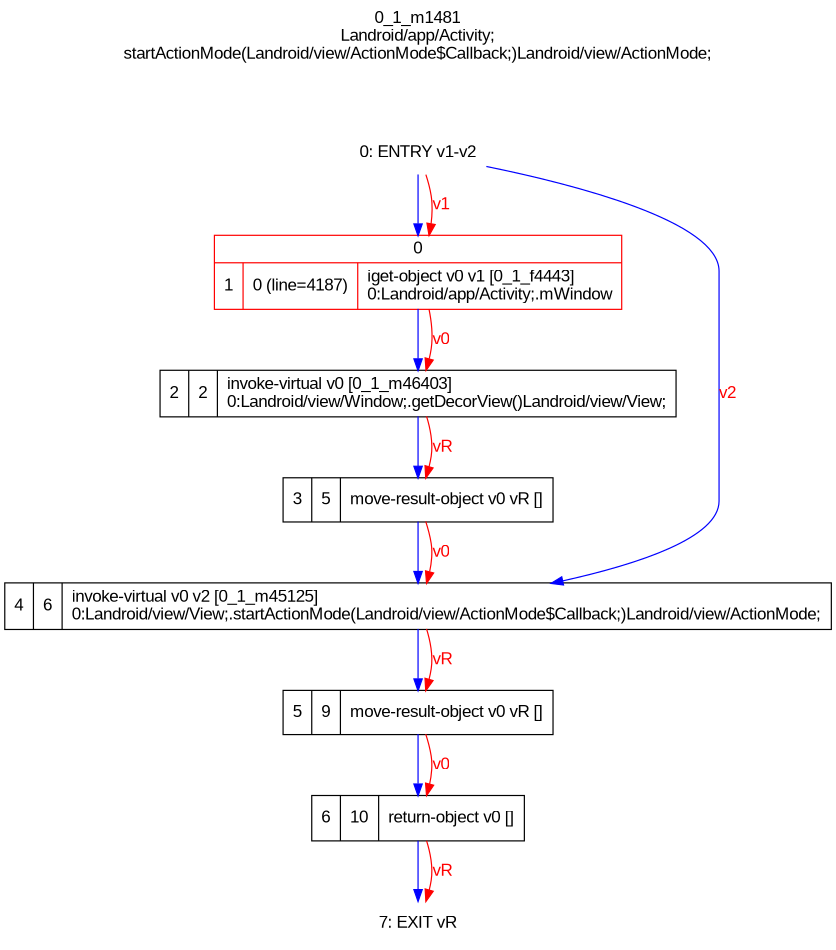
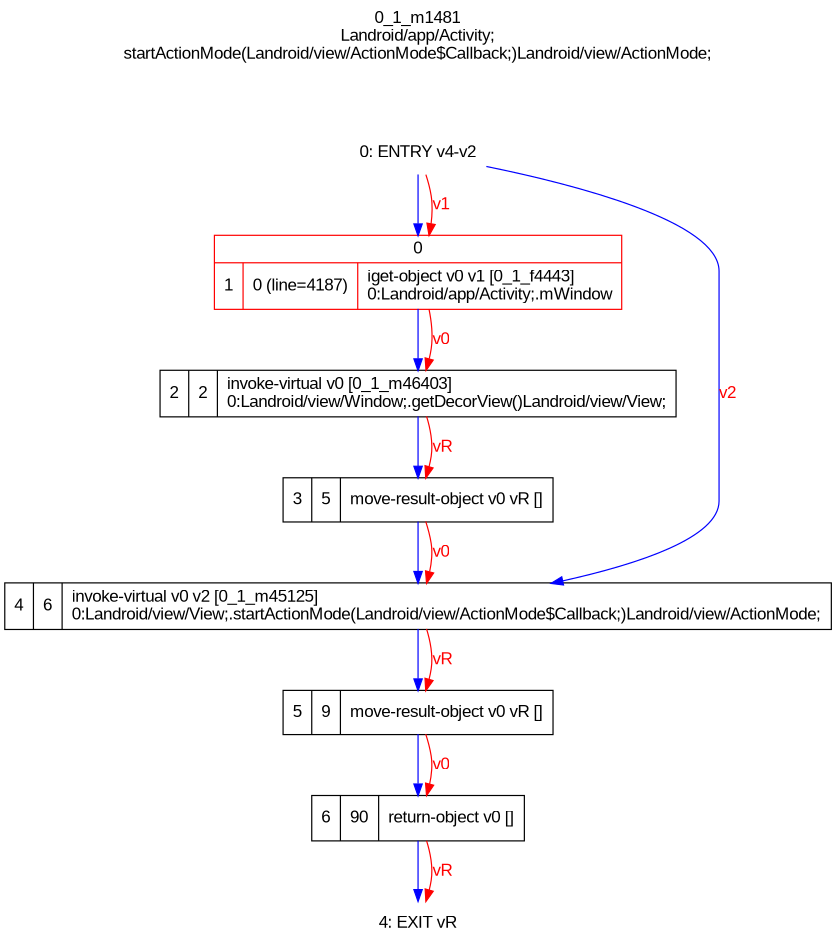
node "0: ENTRY v1-v2": label "0: ENTRY v1-v2" -> "0: ENTRY v4-v2"
node "6": text "10" -> "90"
node "7: EXIT vR": label "7: EXIT vR" -> "4: EXIT vR"
